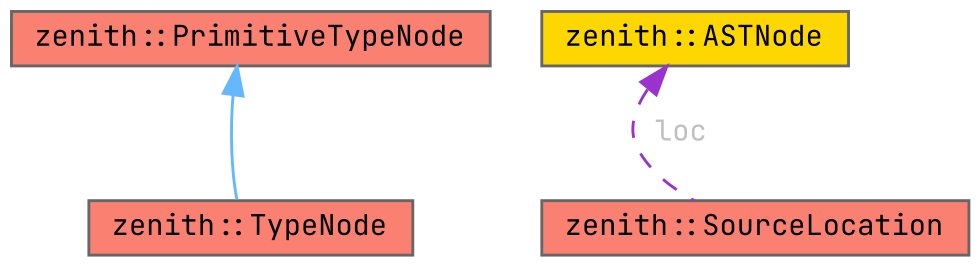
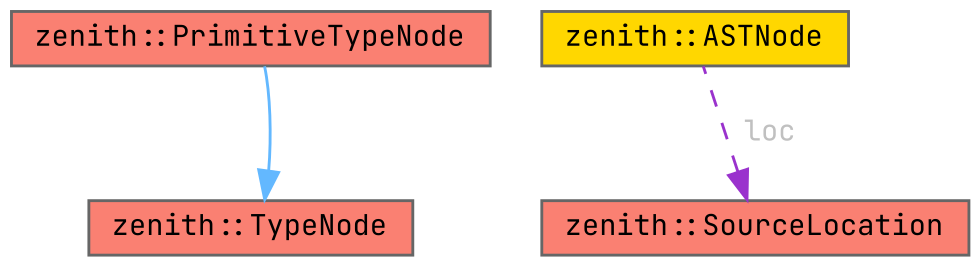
edge "zenith::TypeNode" -> "zenith::PrimitiveTypeNode": reversed
edge "zenith::SourceLocation" -> "zenith::ASTNode": reversed
